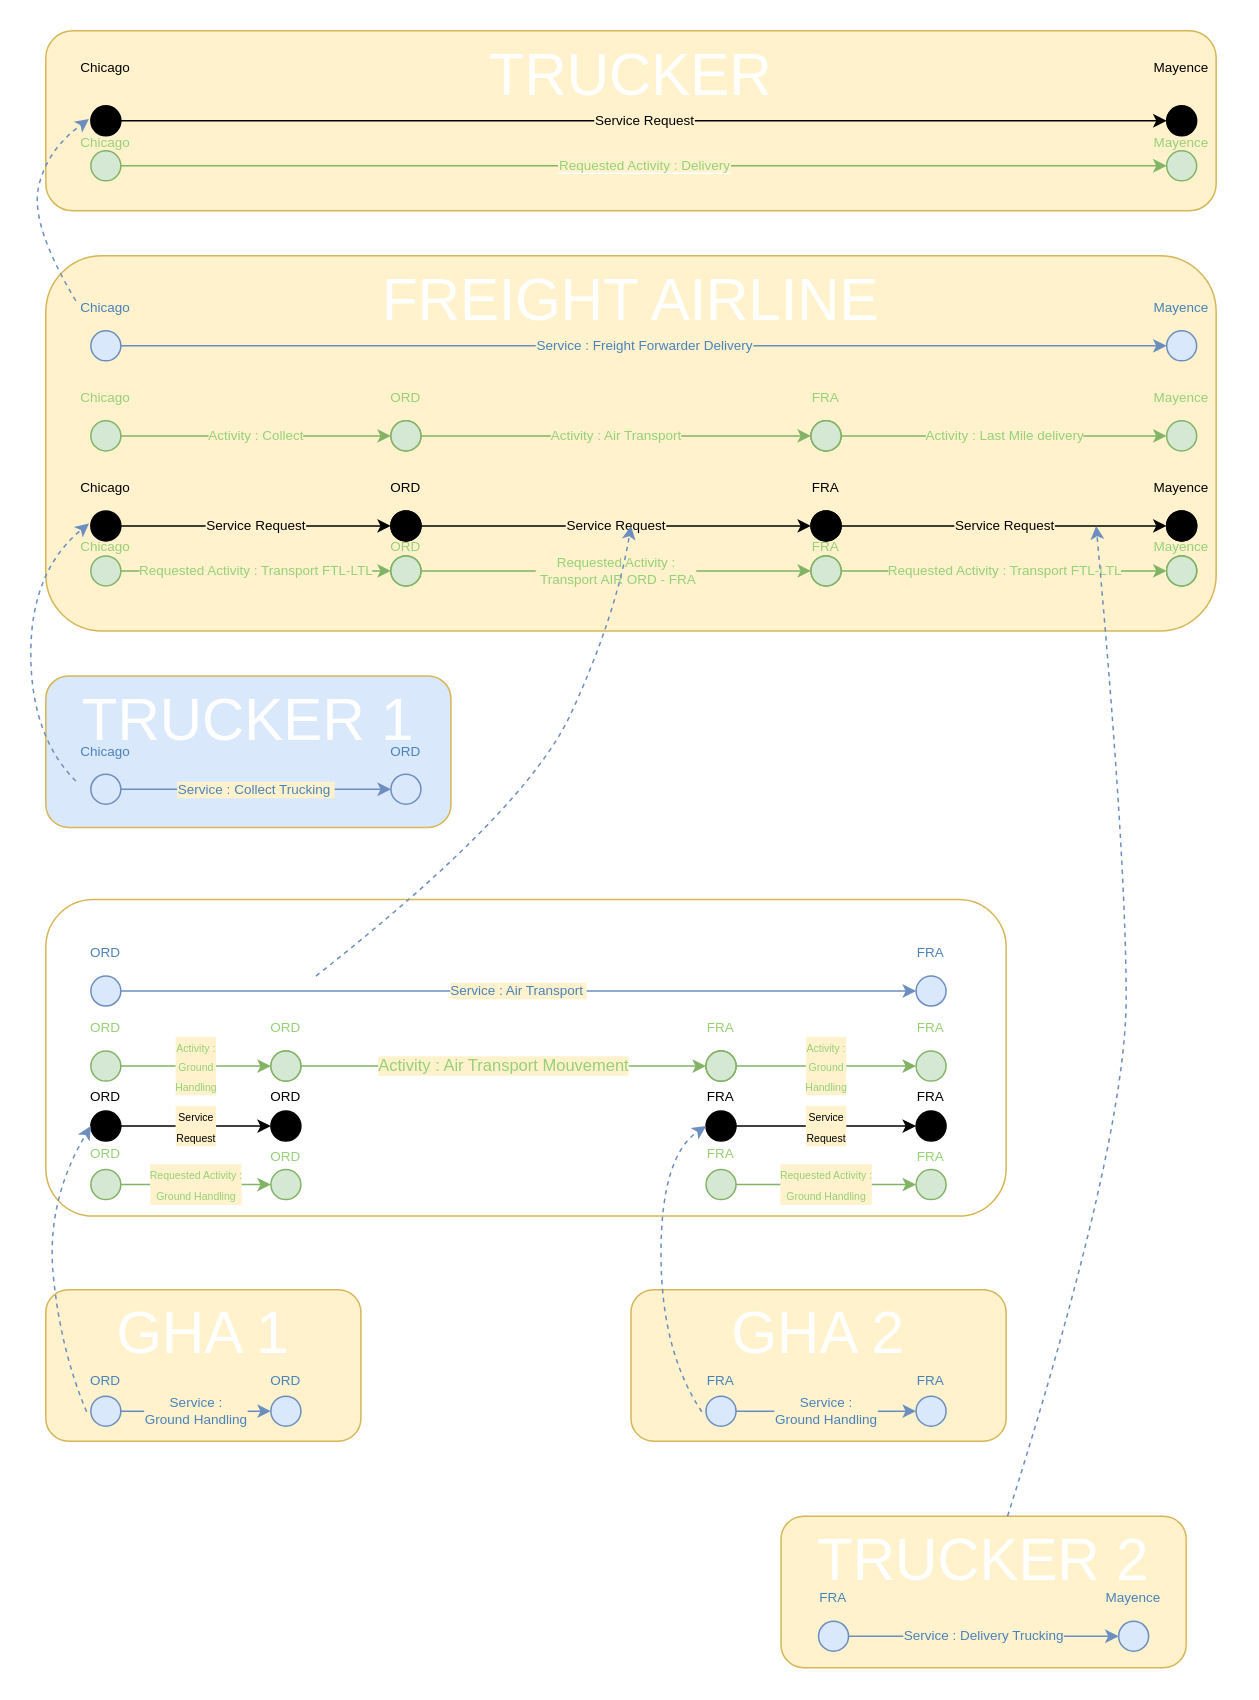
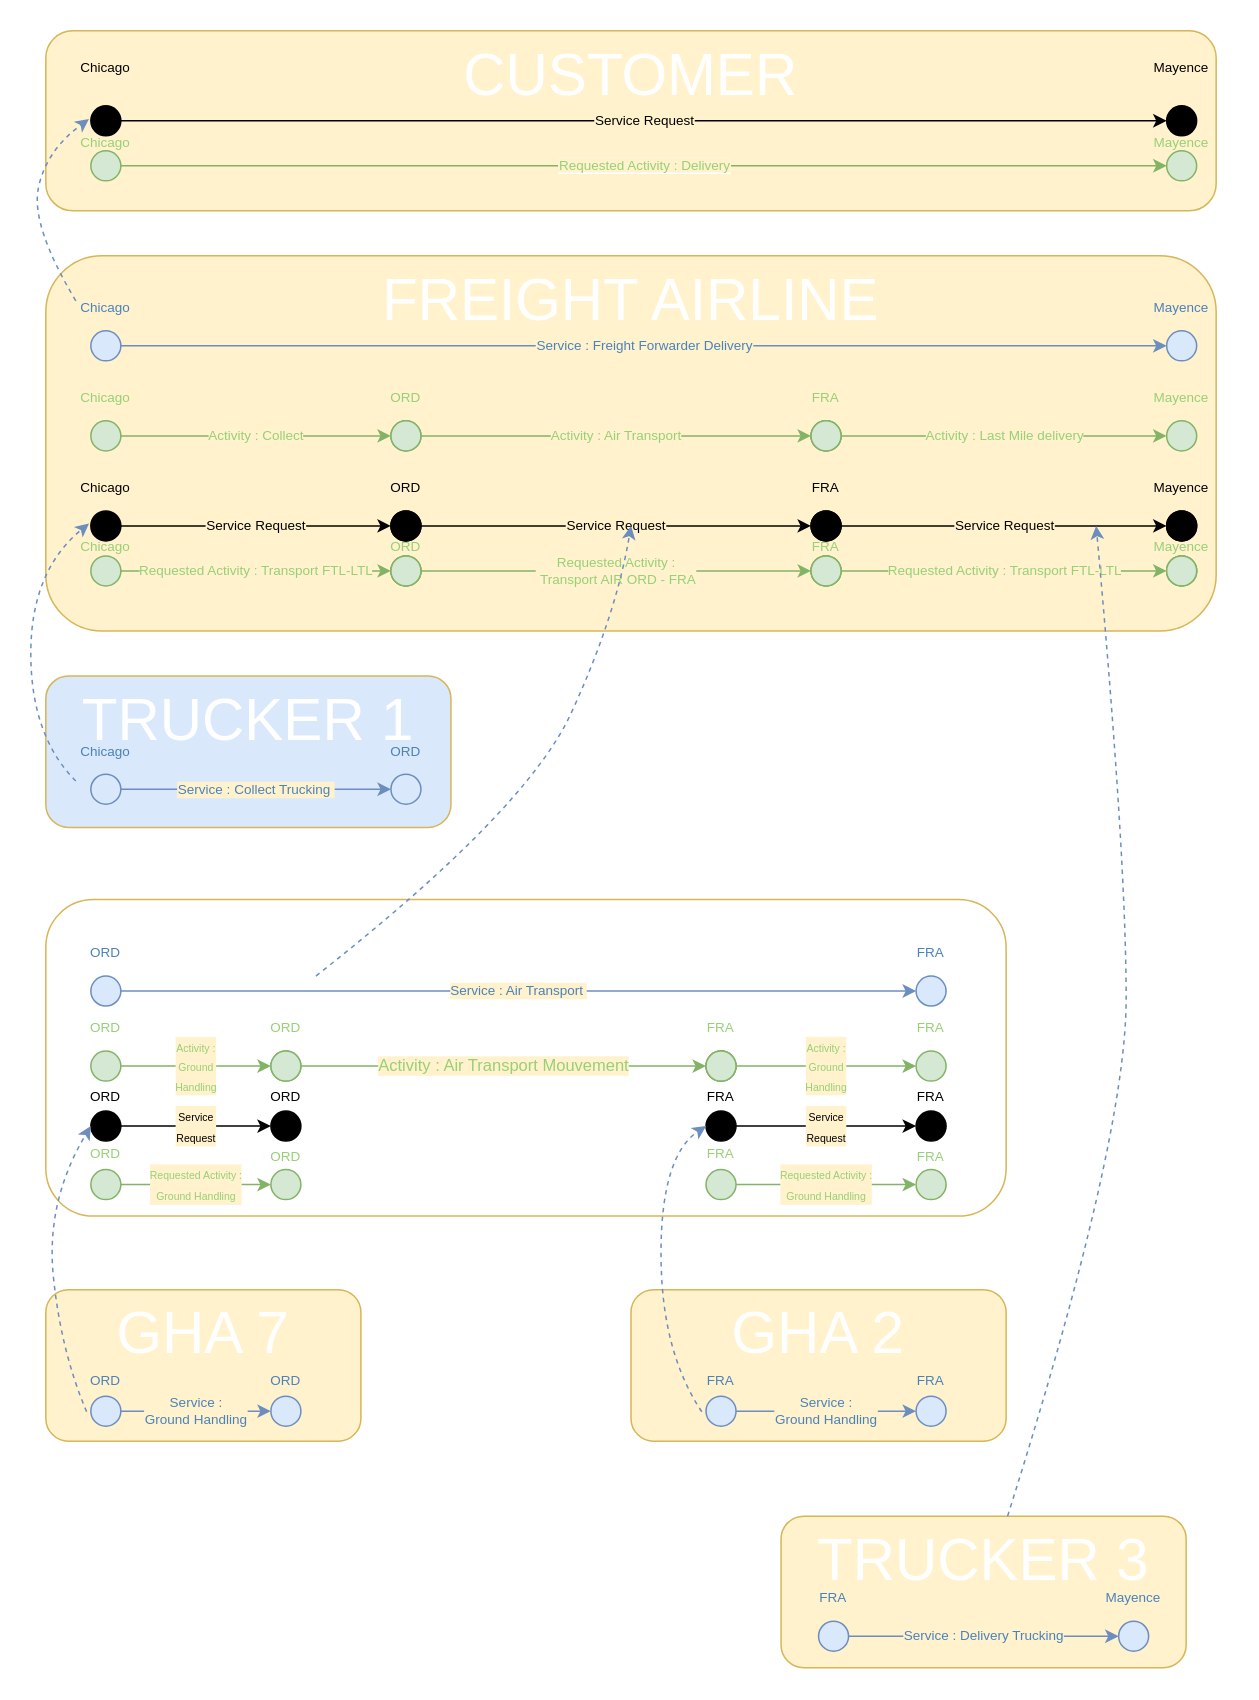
node "TRUCKER": label "TRUCKER" -> "CUSTOMER"
node "GHA 1": label "GHA 1" -> "GHA 7"
node "TRUCKER 2": label "TRUCKER 2" -> "TRUCKER 3"
